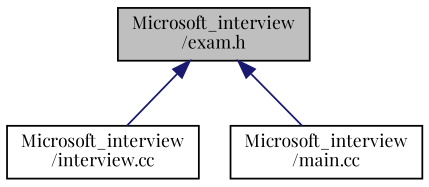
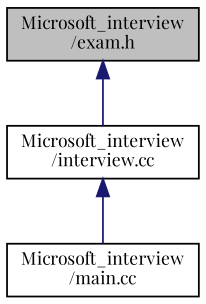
edge "Microsoft_interview /main.cc" -> "Microsoft_interview /exam.h": now "Microsoft_interview /main.cc" -> "Microsoft_interview /interview.cc"
